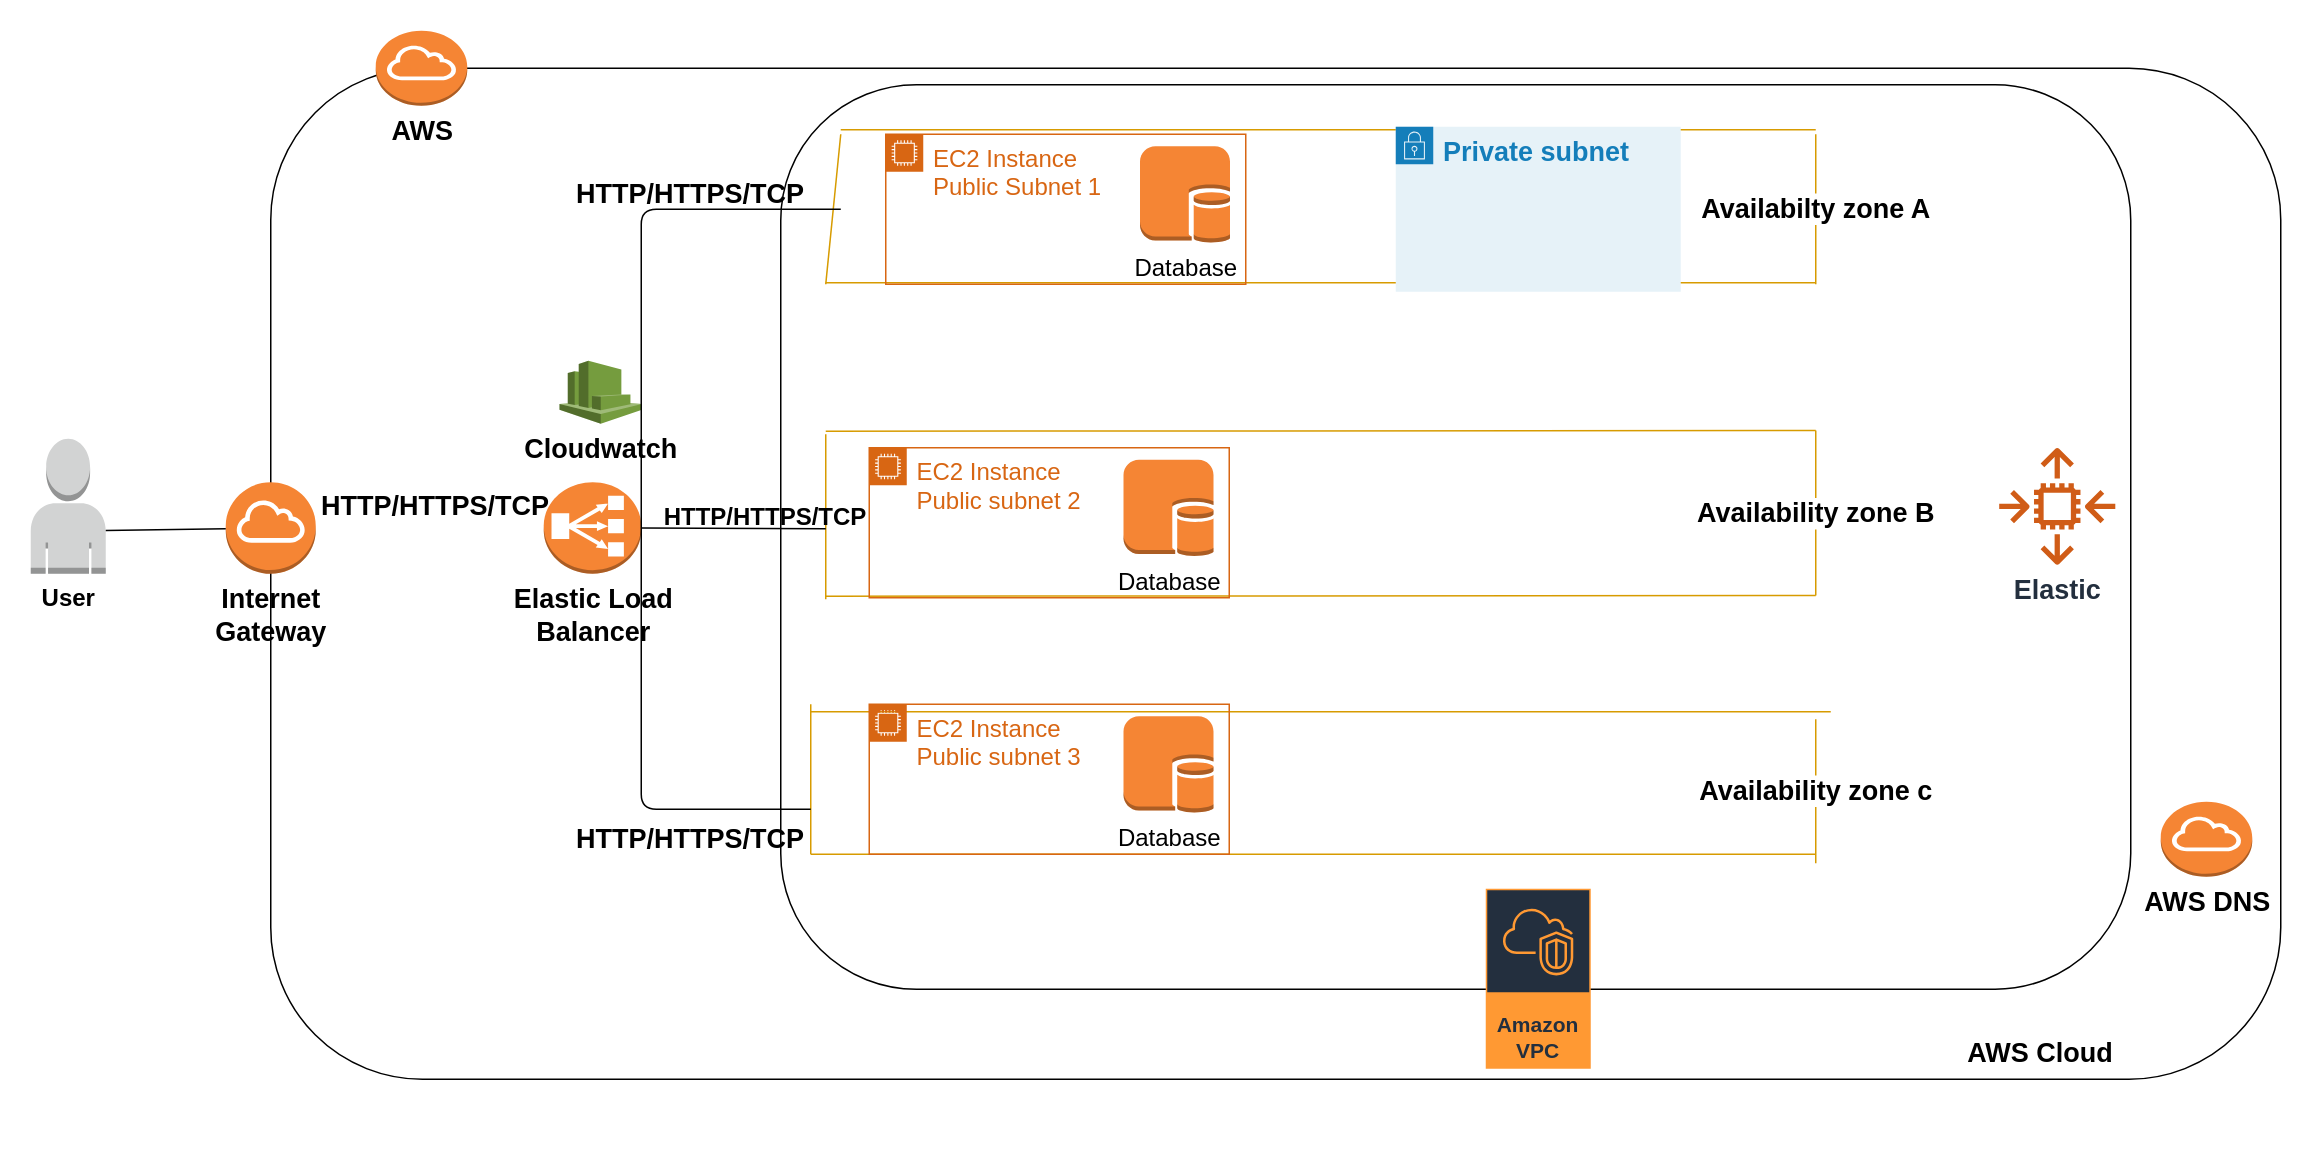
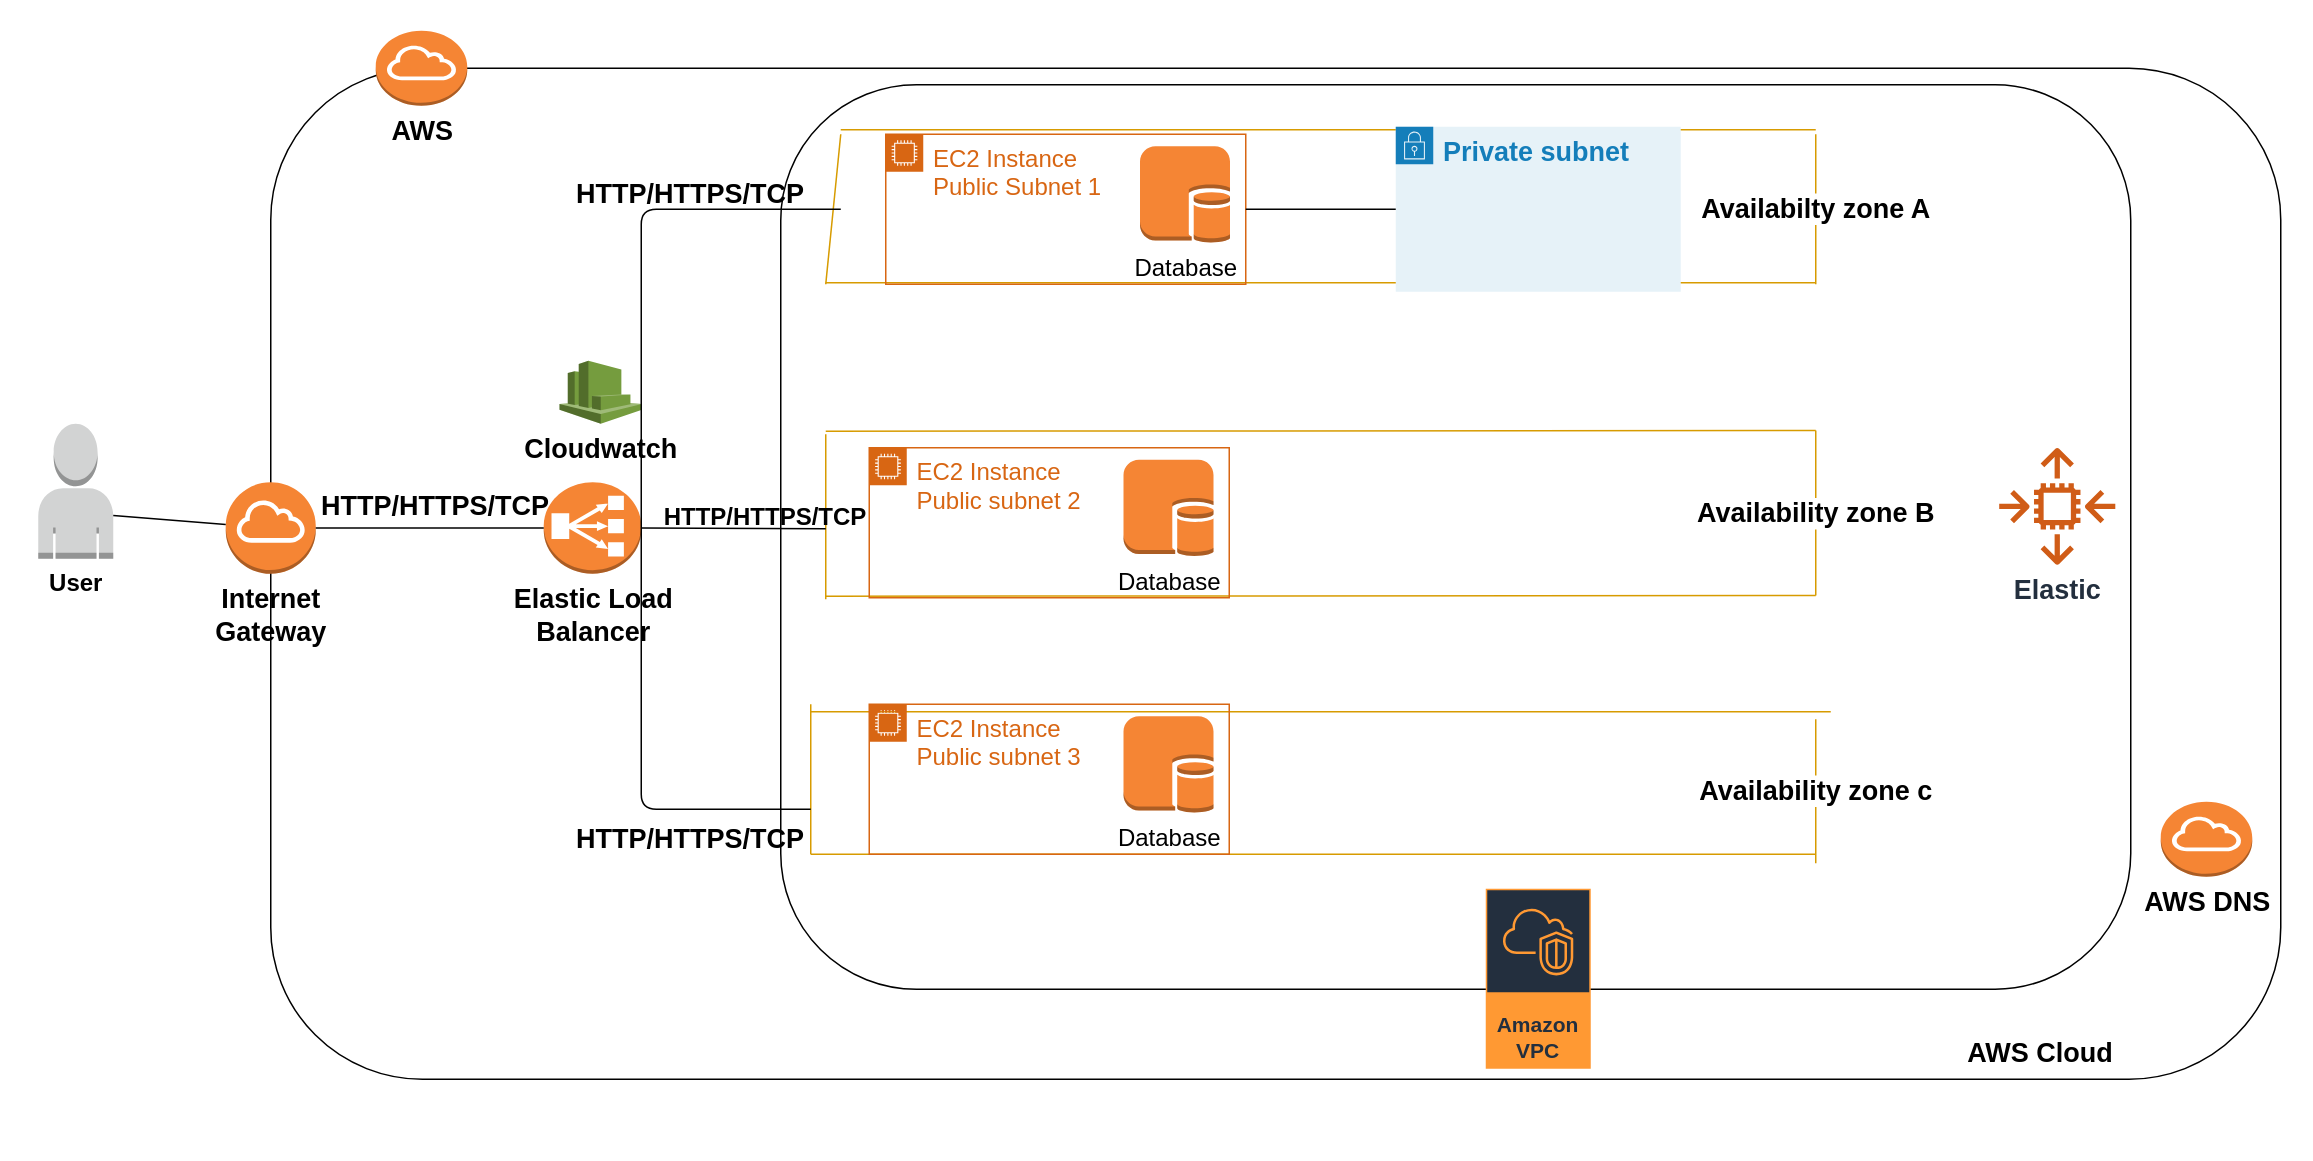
edge "EC2 Instance Public Subnet 1" -- "Private subnet": added
node "User": moved (68, 506) -> (76, 491)
edge "Internet Gateway" -- "Elastic Load Balancer": added
